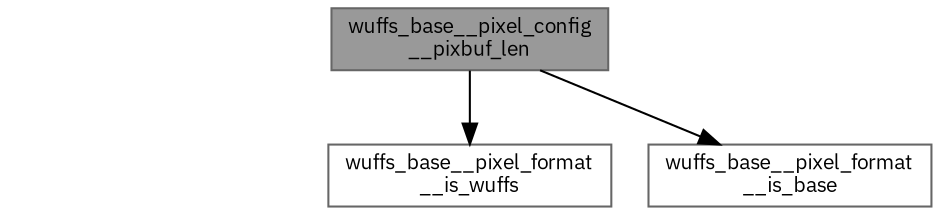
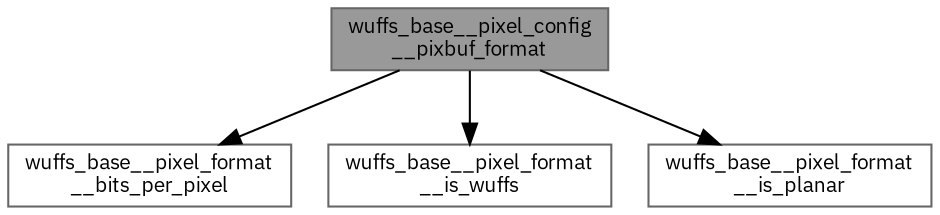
node "wuffs_base__pixel_config __pixbuf_len": label "wuffs_base__pixel_config __pixbuf_len" -> "wuffs_base__pixel_config __pixbuf_format"
node "wuffs_base__pixel_format __bits_per_pixel": added
node "wuffs_base__pixel_format __is_base": label "wuffs_base__pixel_format __is_base" -> "wuffs_base__pixel_format __is_planar"
